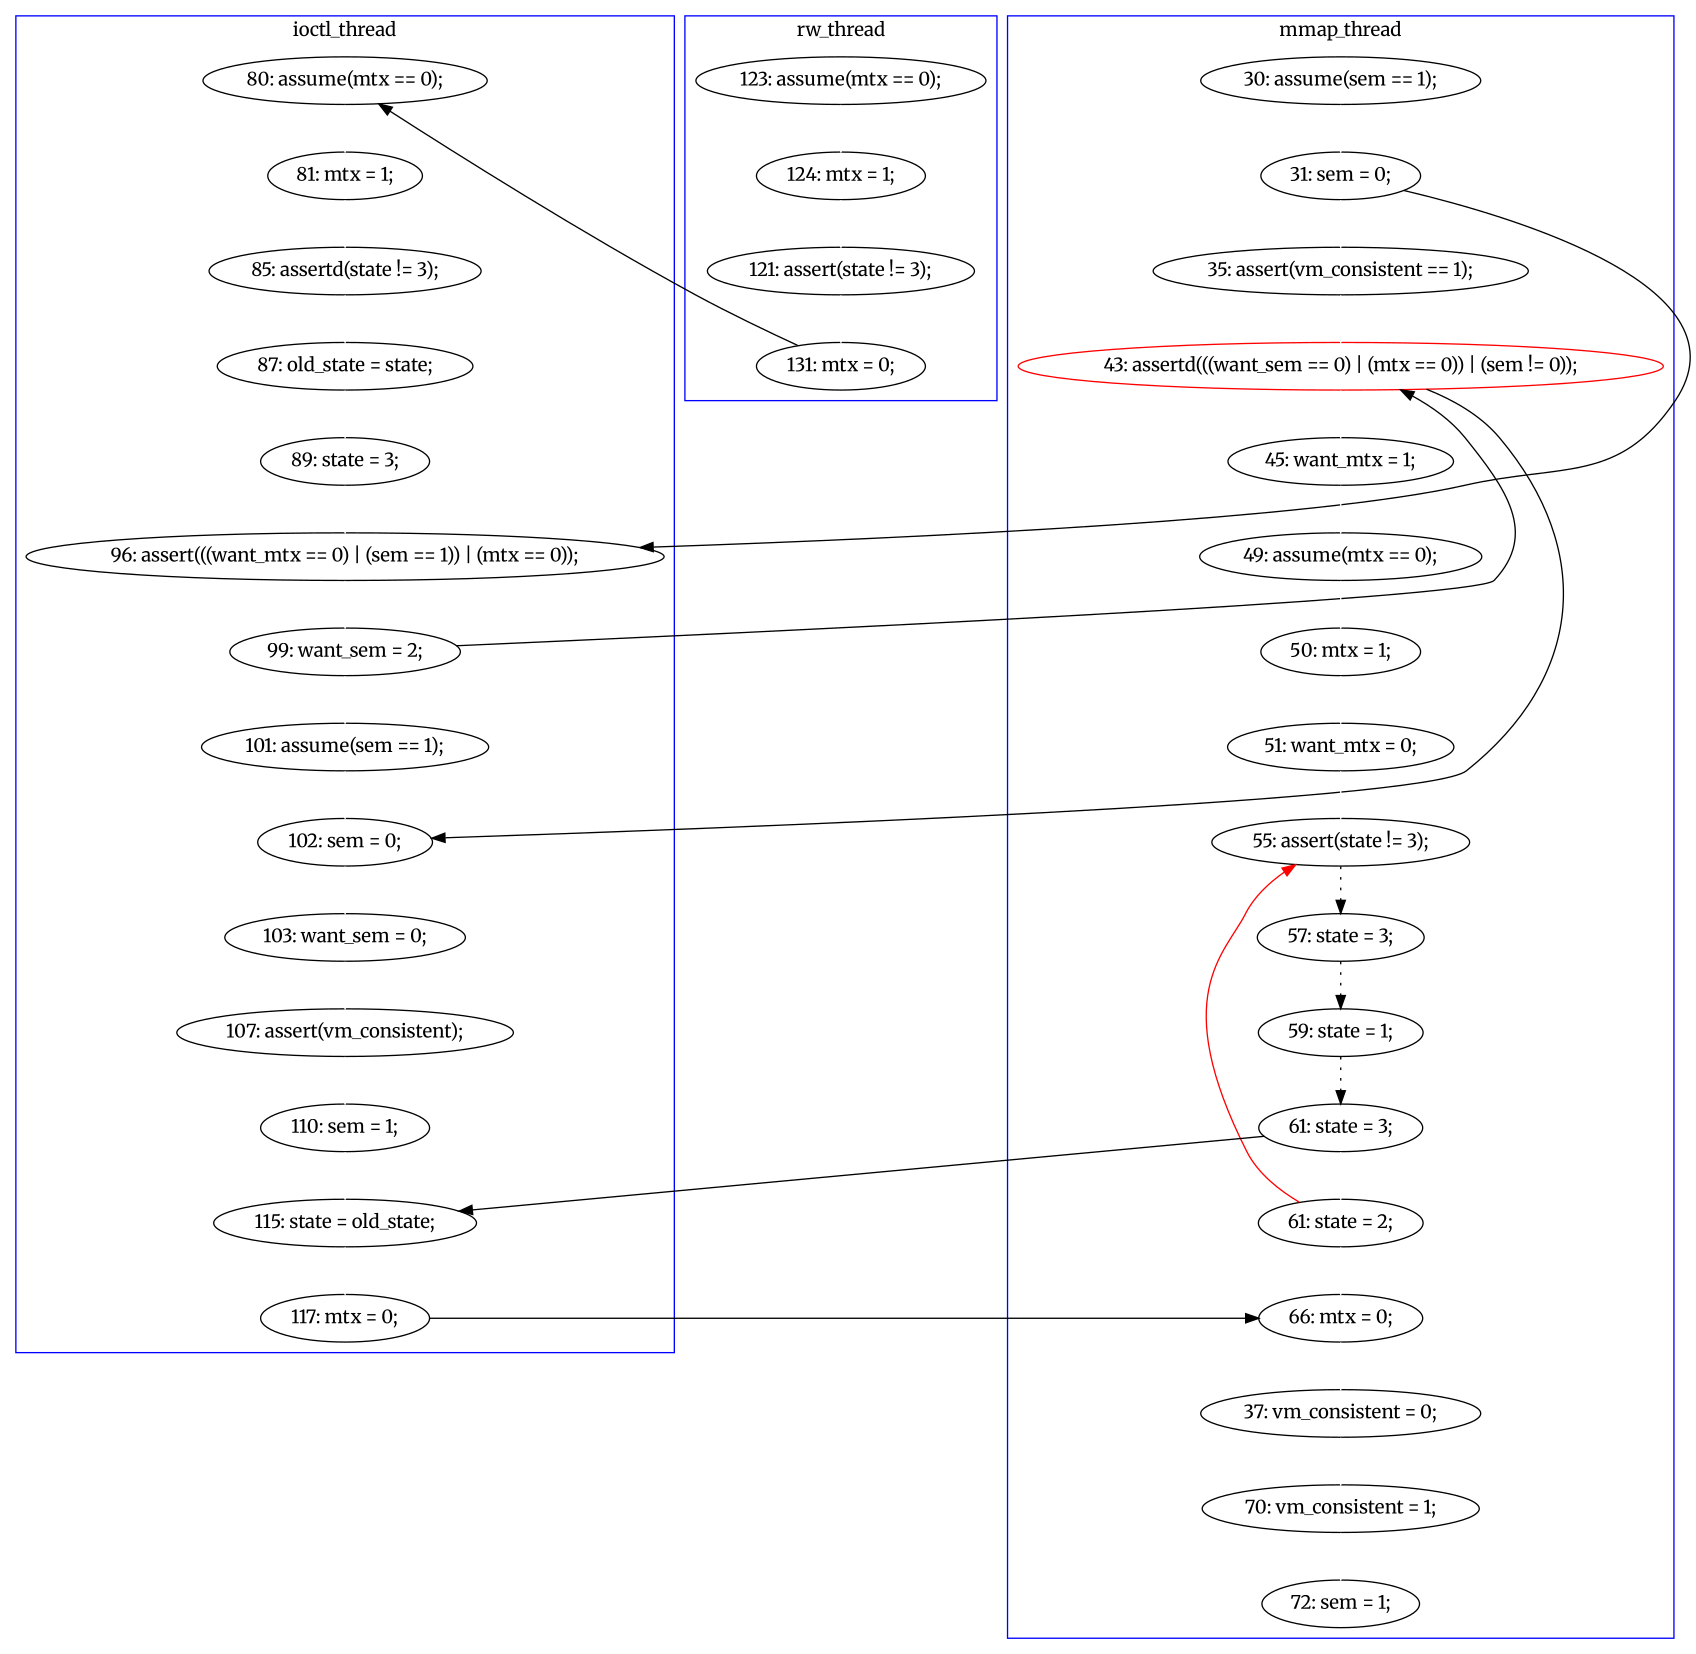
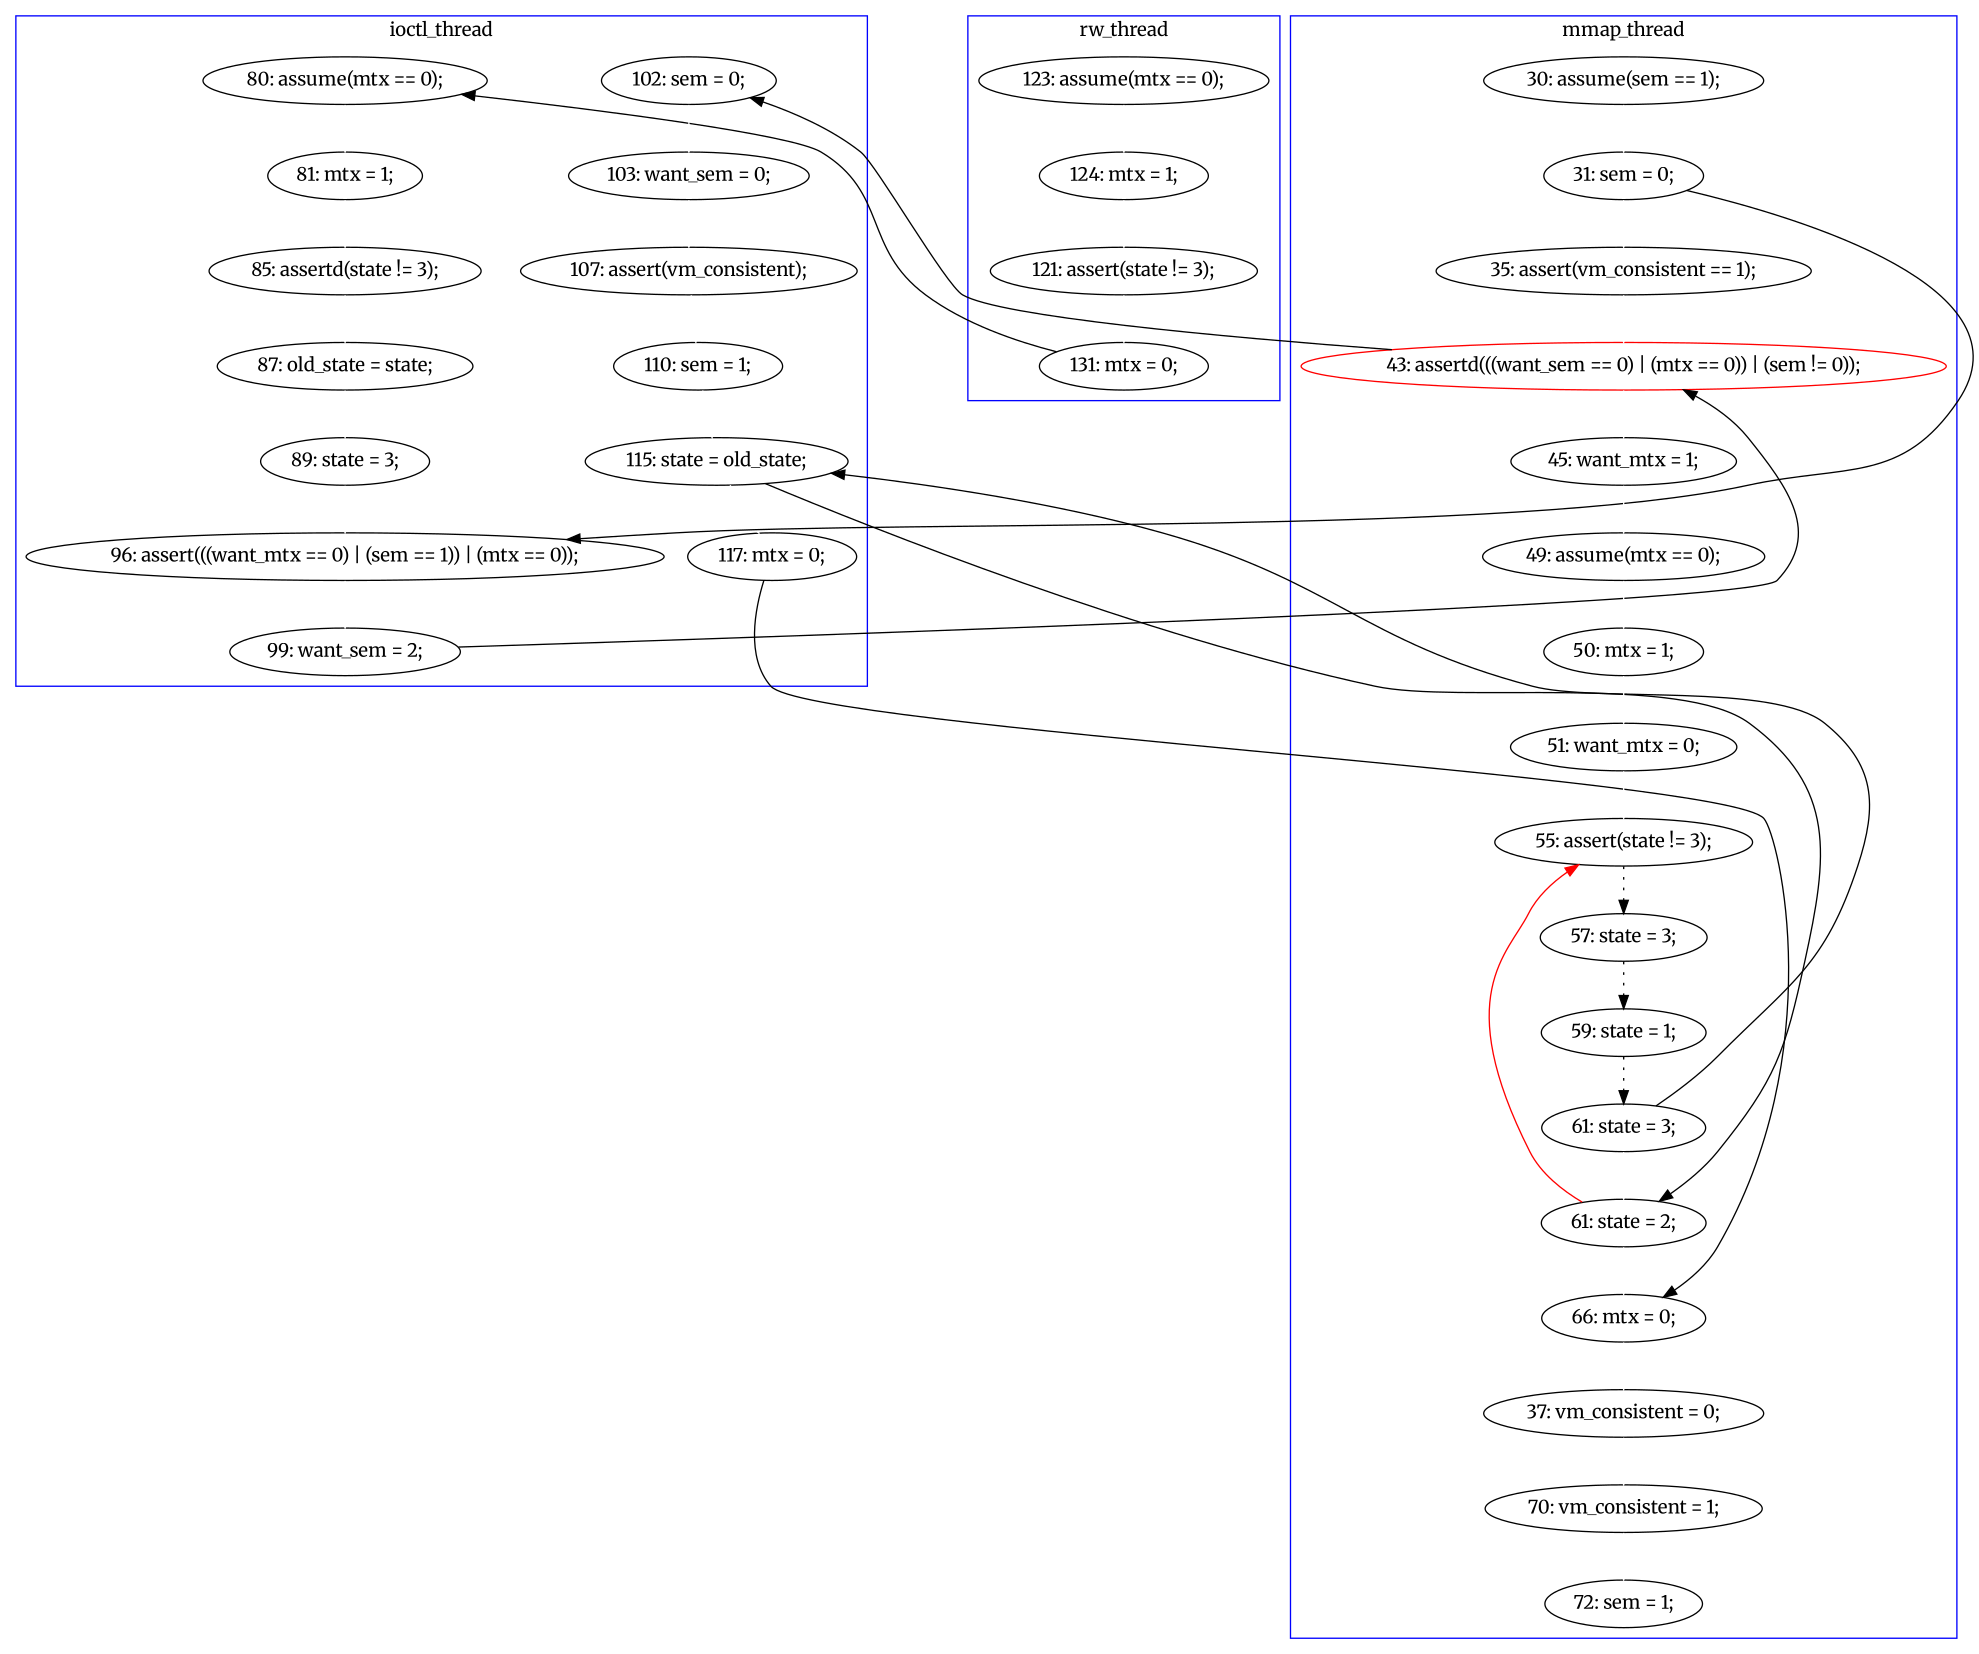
edge "115: state = old_state;" -> "61: state = 2;": added
node "101: assume(sem == 1);": removed
